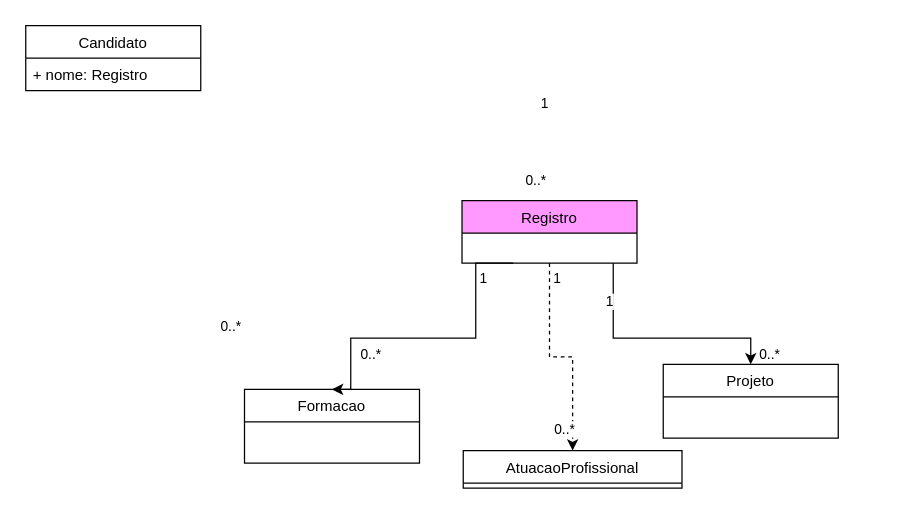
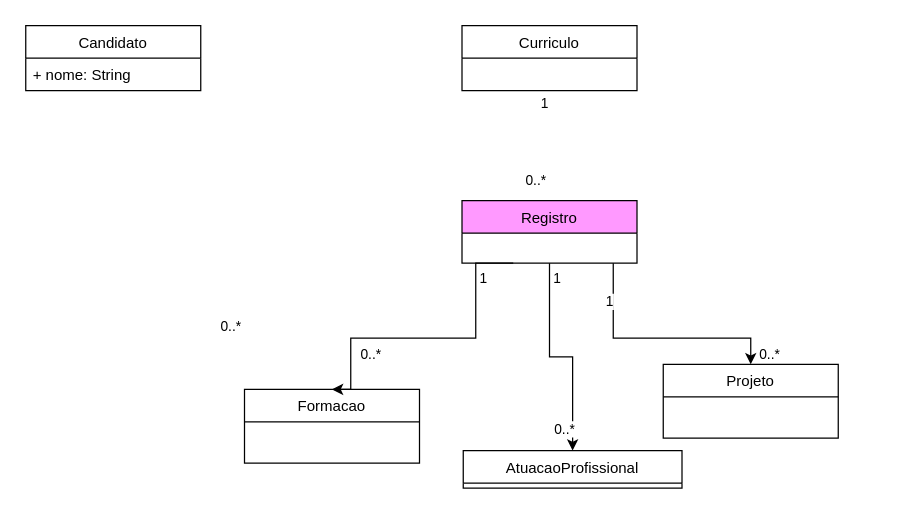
node "Curriculo": added
node "+ nome: Registro": label "+ nome: Registro" -> "+ nome: String"
edge "Registro" -> "AtuacaoProfissional": style dashed -> solid
